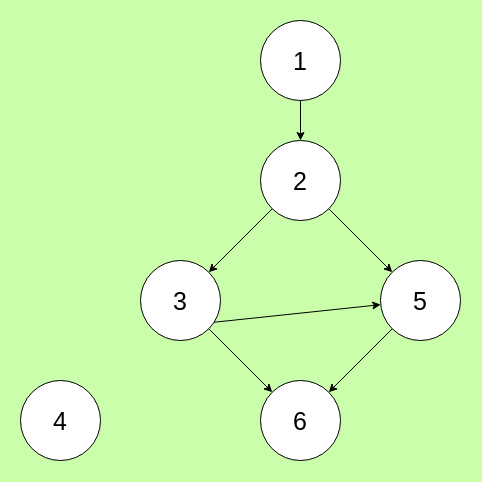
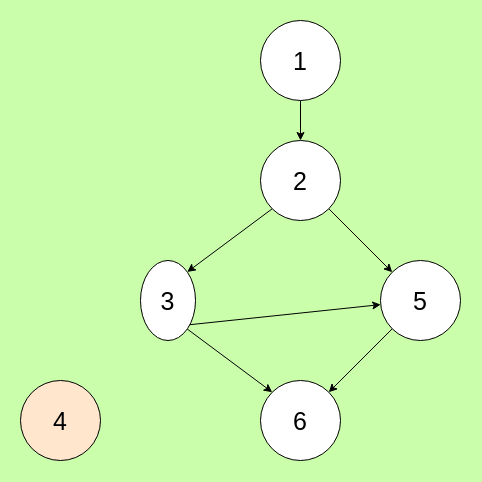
node "3": size 80x80 -> 55x80
node "4": fillcolor #ffffff -> #ffe6cc
